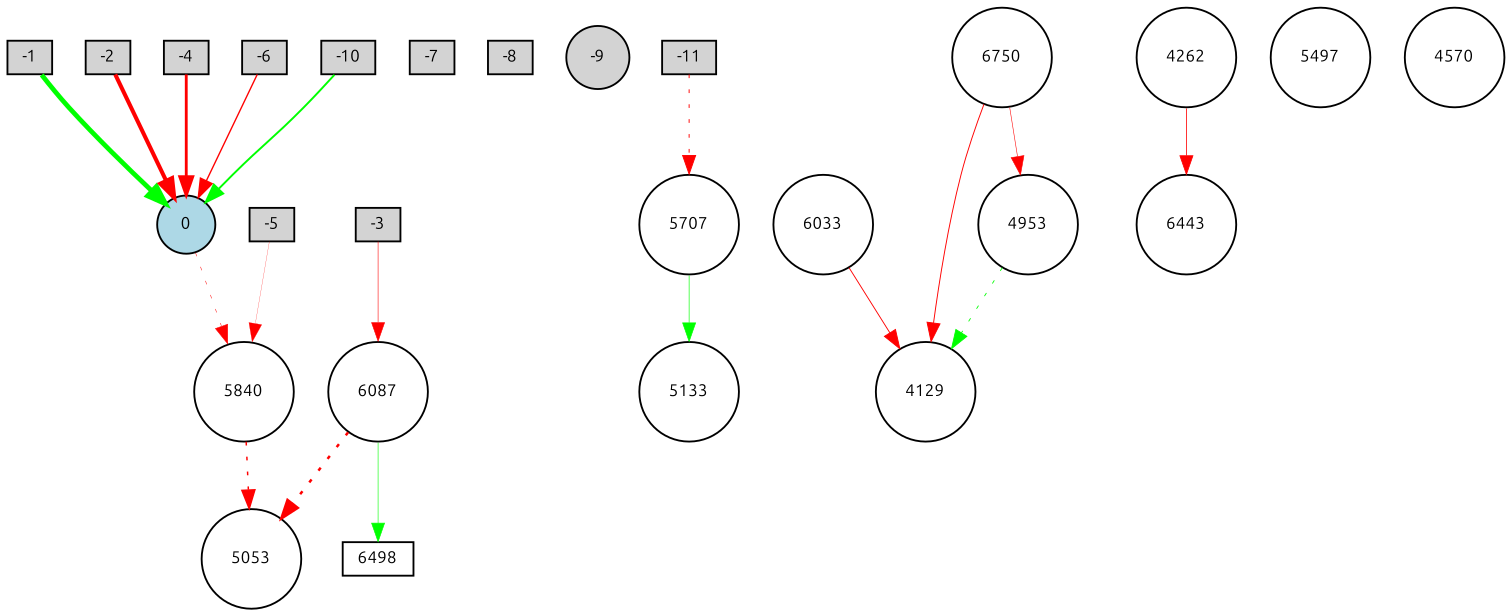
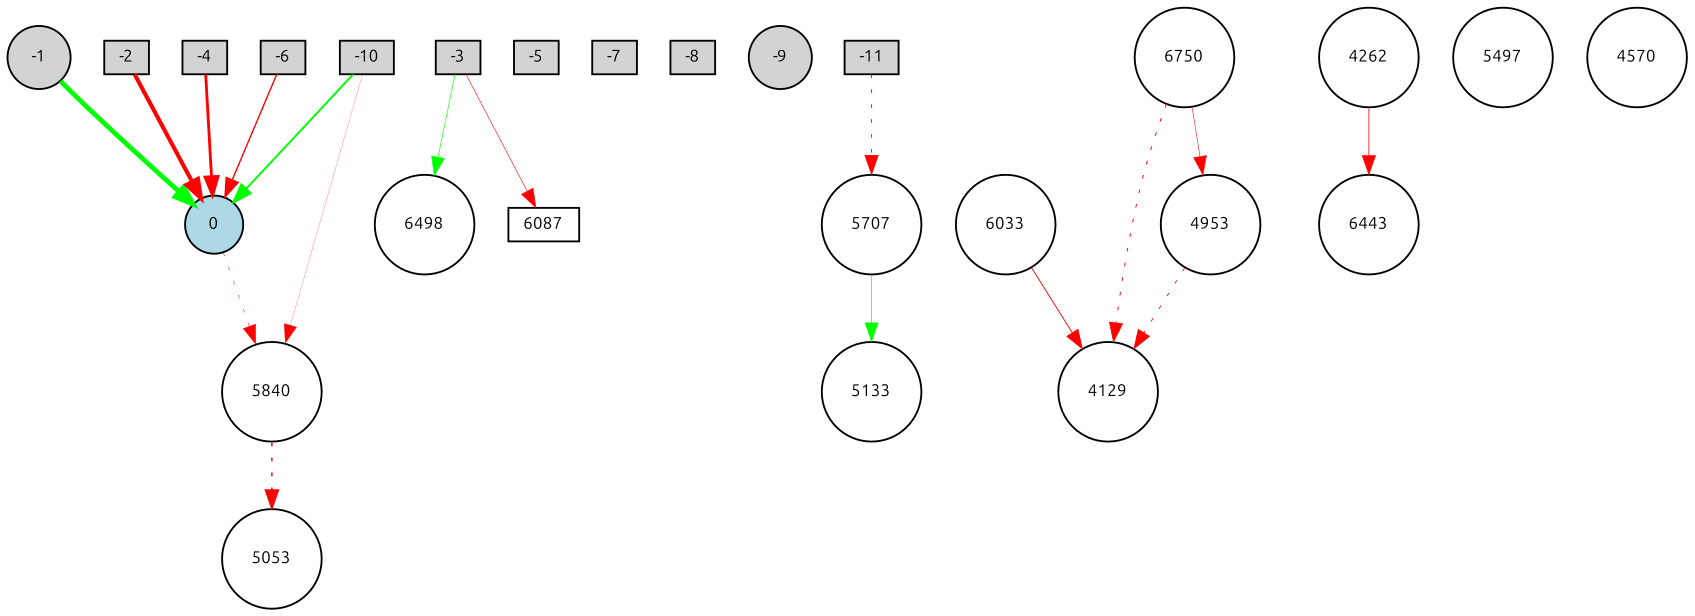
node "-1": shape box -> circle
edge "6750" -> "4129": style solid -> dotted
edge "-5" -> "5840": now "-10" -> "5840"
edge "4953" -> "4129": color green -> red
node "6087": shape circle -> box
edge "6087" -> "5053": removed
edge "6087" -> "6498": now "-3" -> "6498"
node "6498": shape box -> circle
